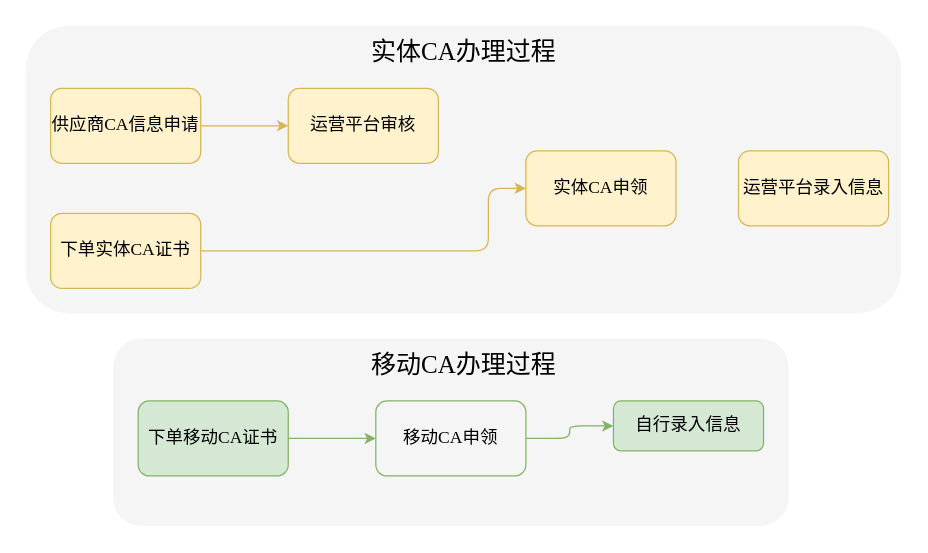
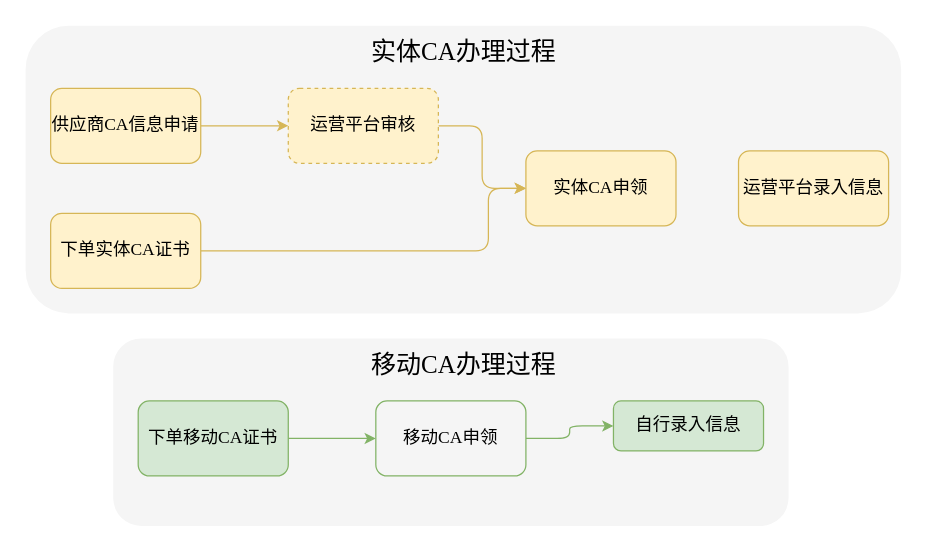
node "运营平台审核": style solid -> dashed
edge "运营平台审核" -> "实体CA申领": added
